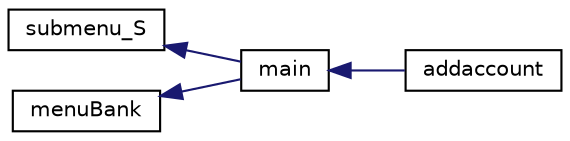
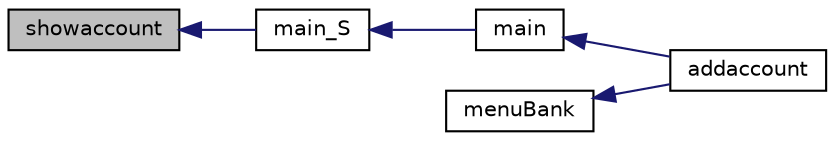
node "submenu_S": label "submenu_S" -> "main_S"
node "showaccount": added
edge "main" -> "menuBank": now "addaccount" -> "menuBank"
